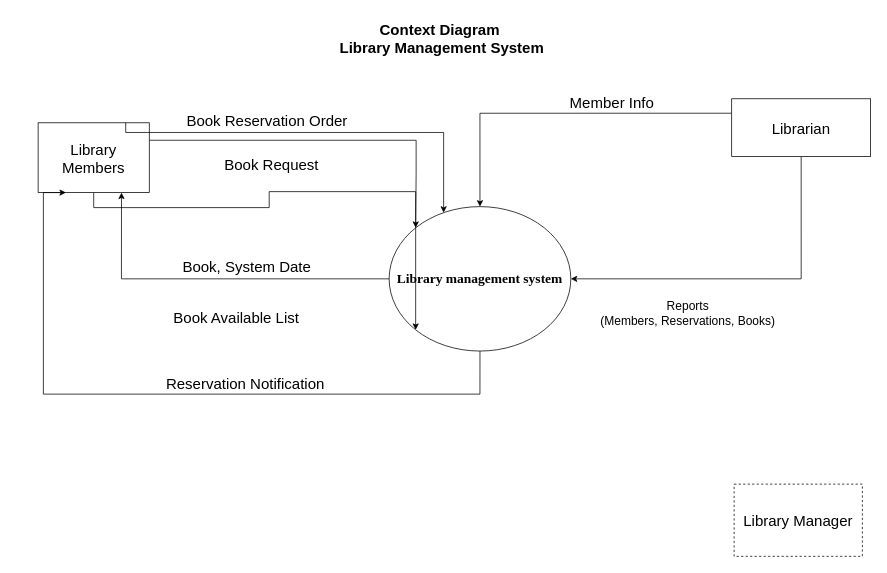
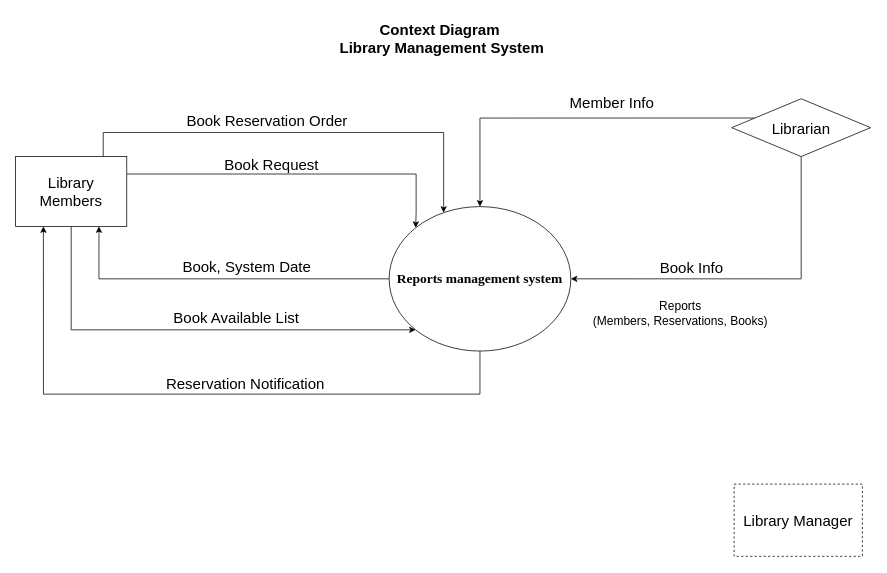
node "Librarian": shape rectangle -> diamond
node "Library Members": moved (93, 158) -> (71, 191)
node "Book Info": added
node "Library management system": label "Library management system" -> "Reports management system"
node "Reports(Members, Reservations, Books)": moved (687, 313) -> (680, 313)
